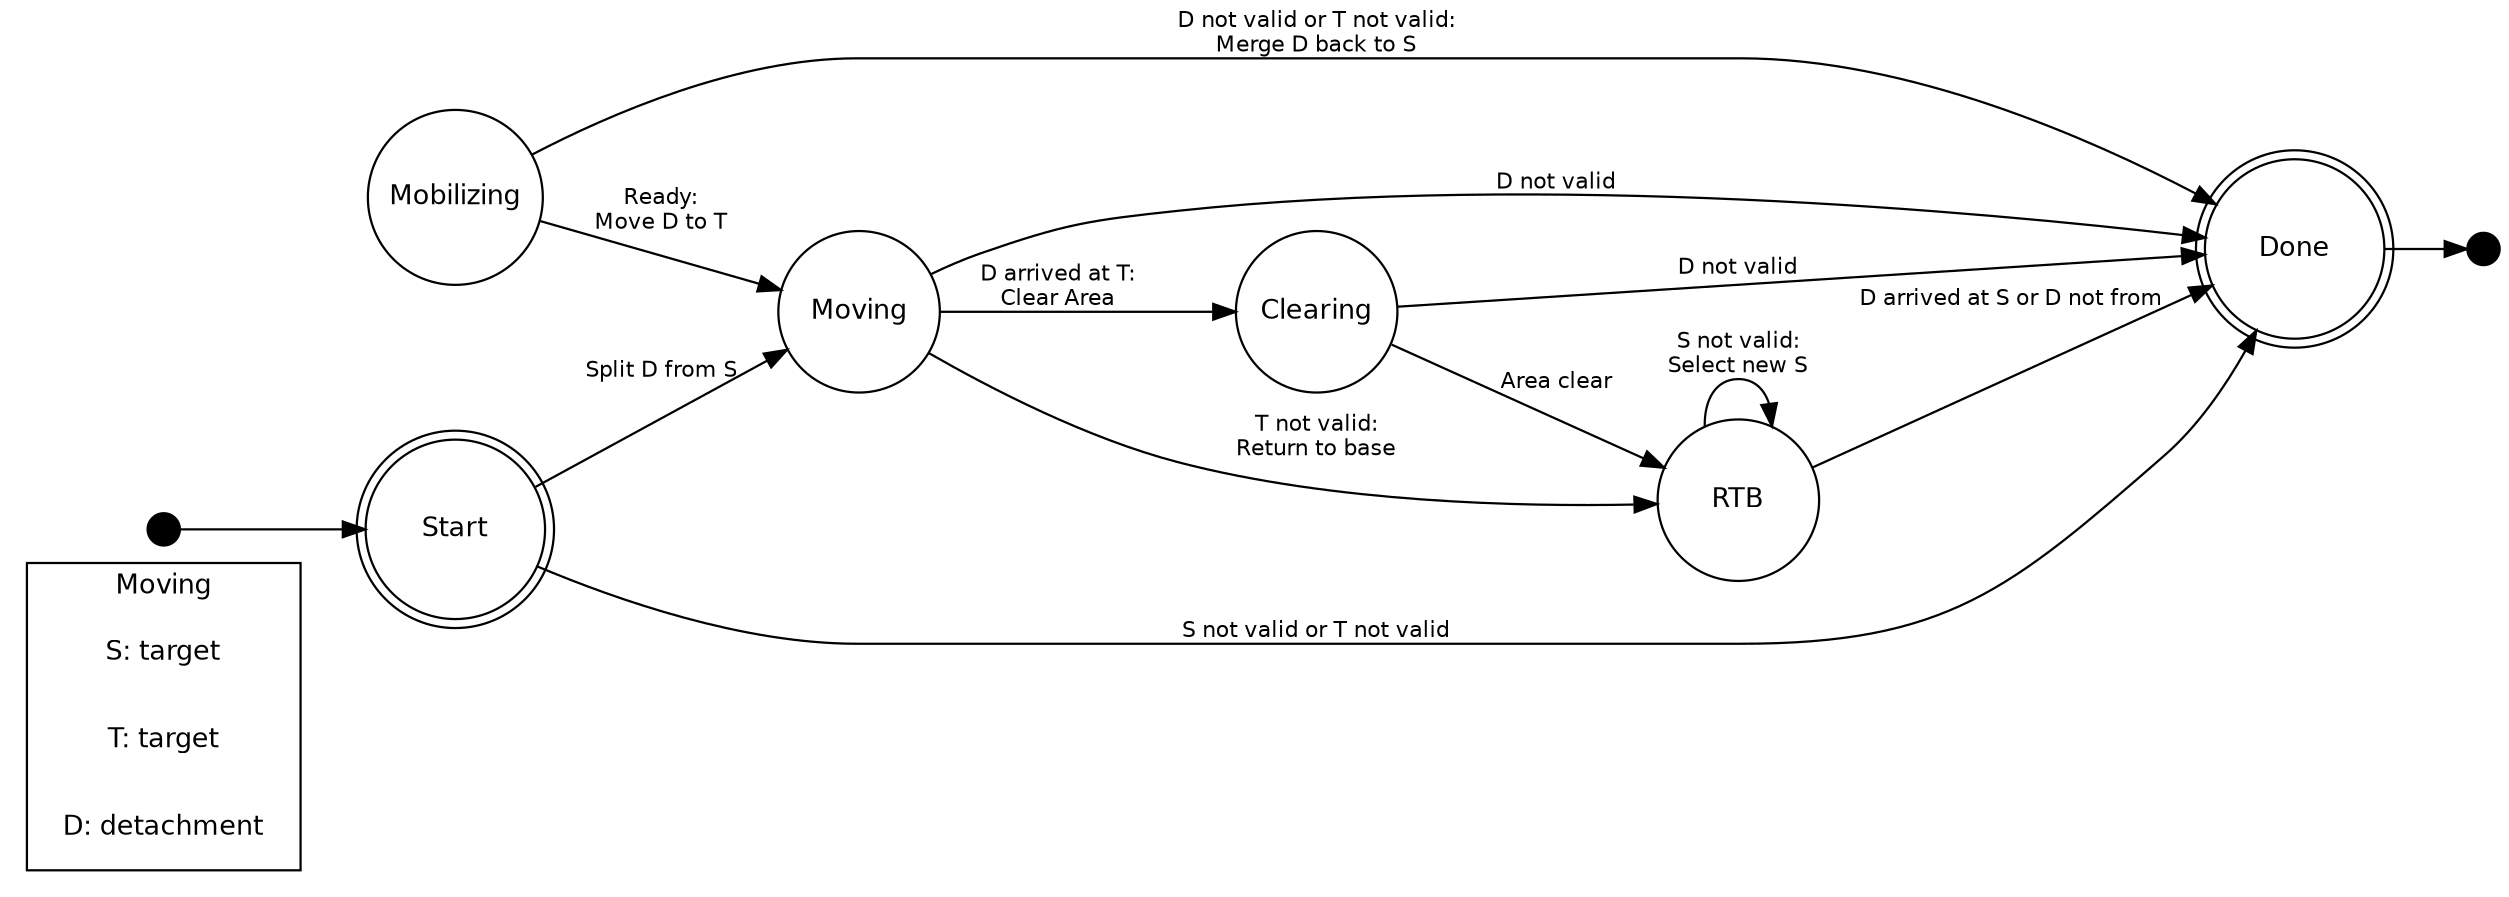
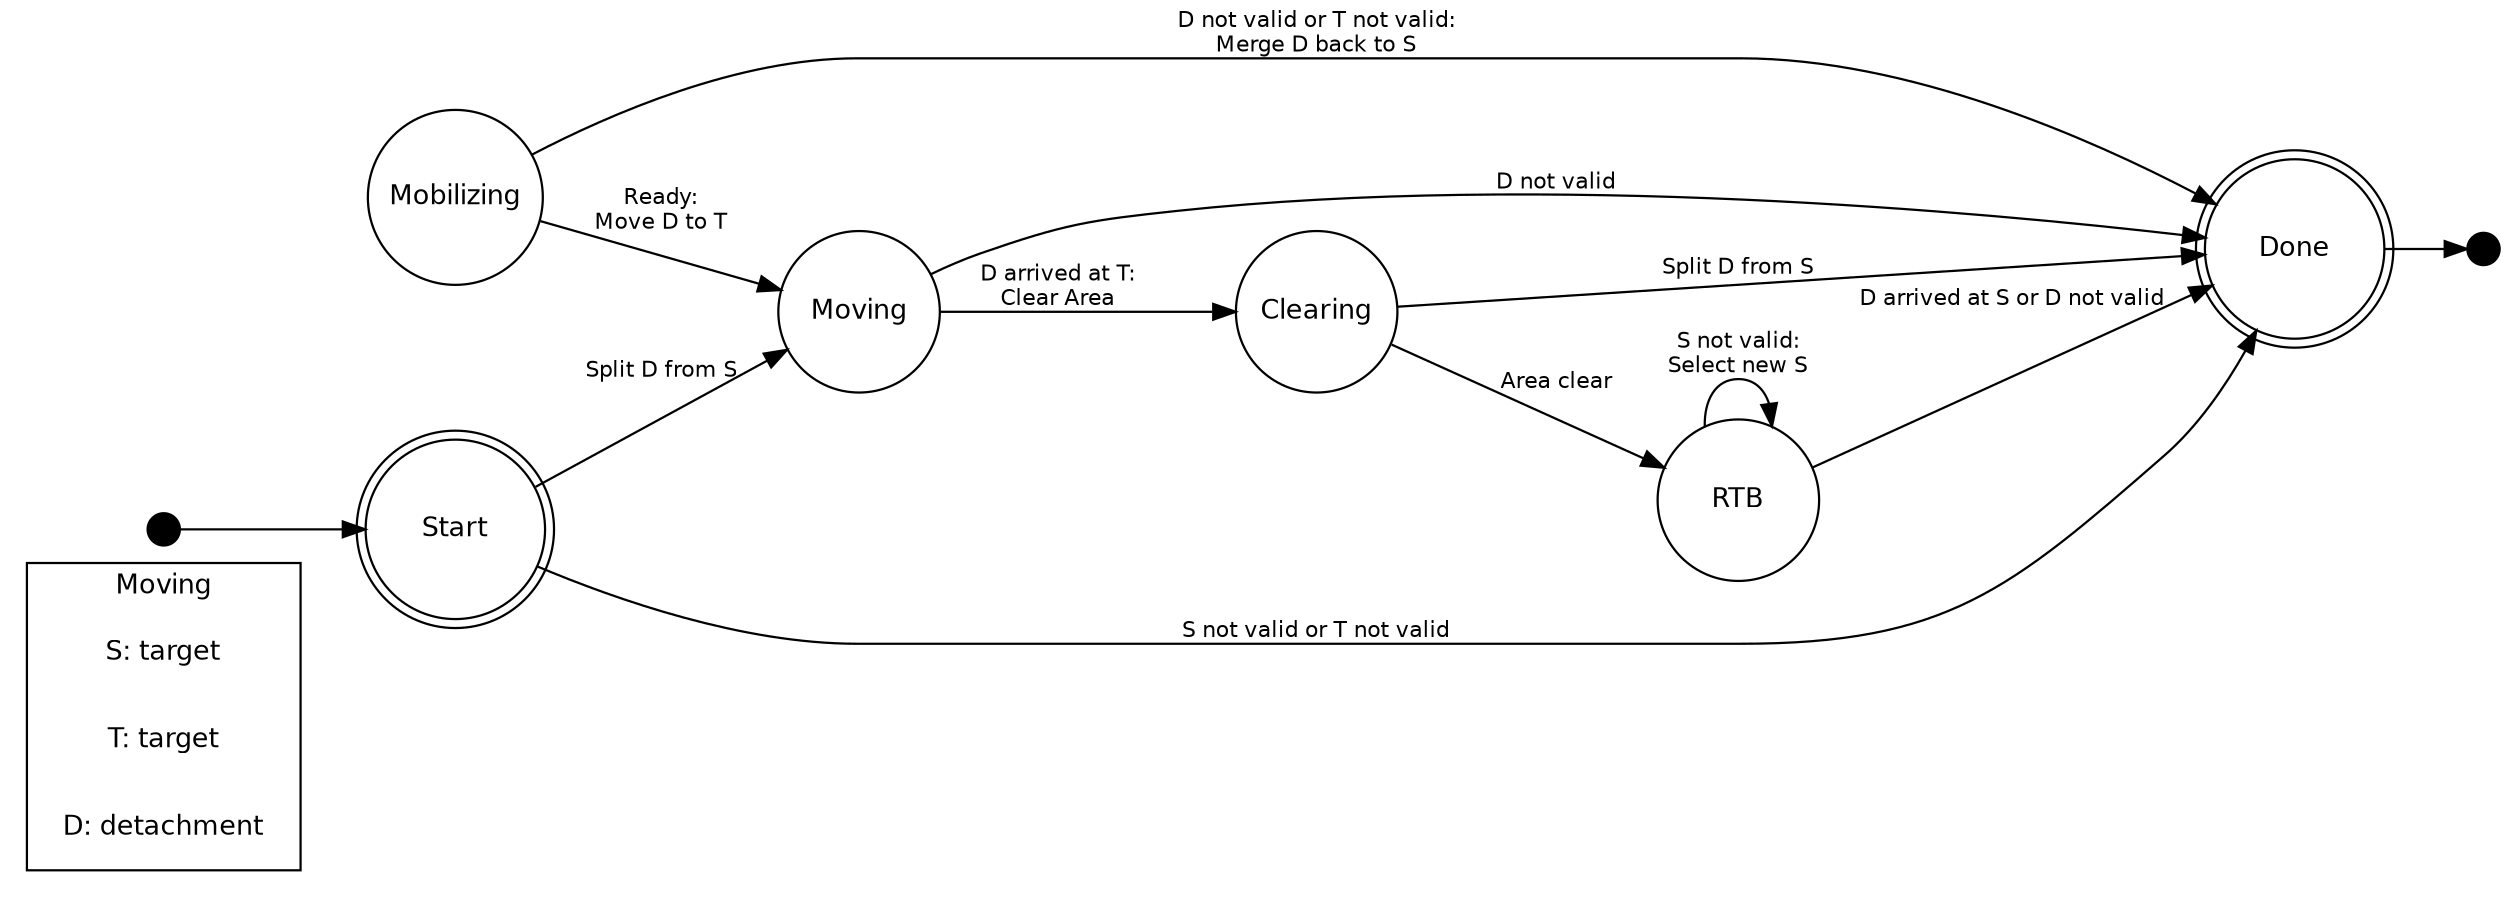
edge "Clearing" -> "Done": label "D not valid" -> "Split D from S"
edge "RTB" -> "Done": label "D arrived at S or D not from" -> "D arrived at S or D not valid"
edge "Moving" -> "RTB": removed, label "T not valid: Return to base"
